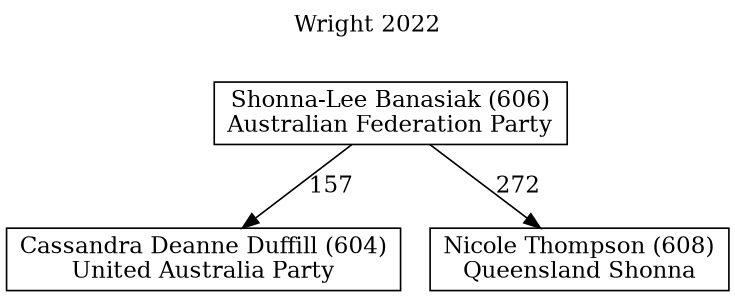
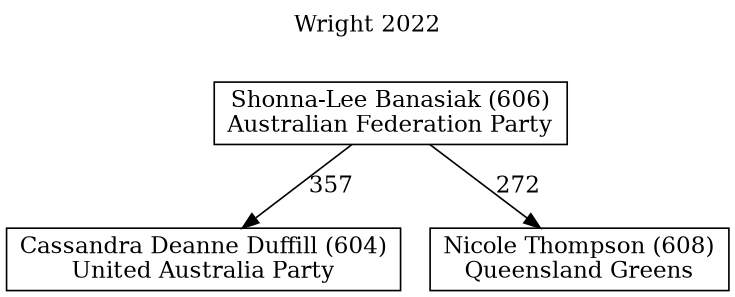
edge "Shonna-Lee Banasiak (606) Australian Federation Party" -> "Cassandra Deanne Duffill (604) United Australia Party": label "157" -> "357"
node "Nicole Thompson (608) Queensland Shonna": label "Nicole Thompson (608) Queensland Shonna" -> "Nicole Thompson (608) Queensland Greens"
